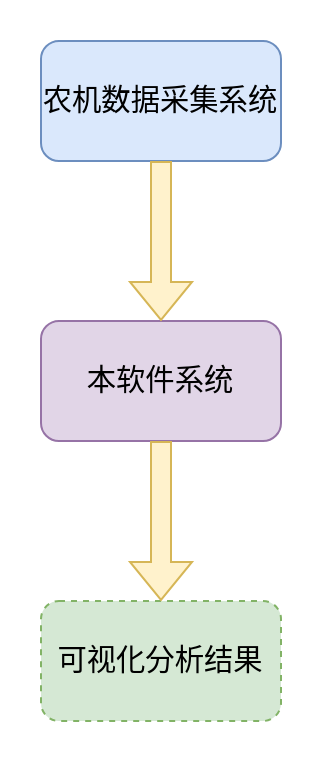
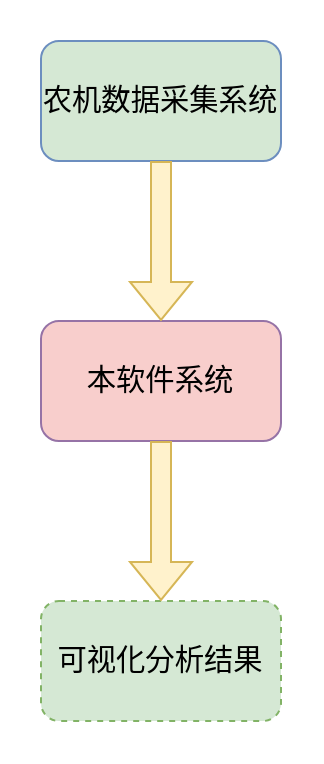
node "农机数据采集系统": fillcolor #dae8fc -> #d5e8d4
node "本软件系统": fillcolor #e1d5e7 -> #f8cecc
